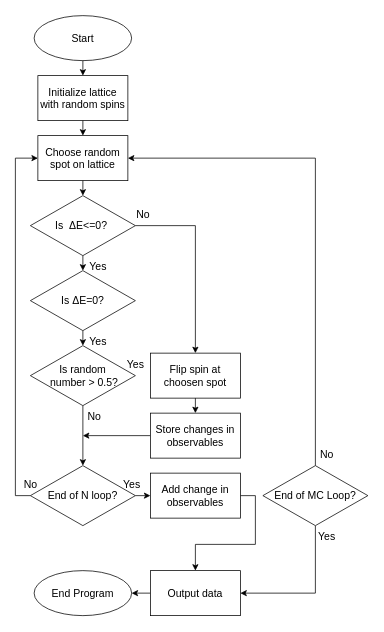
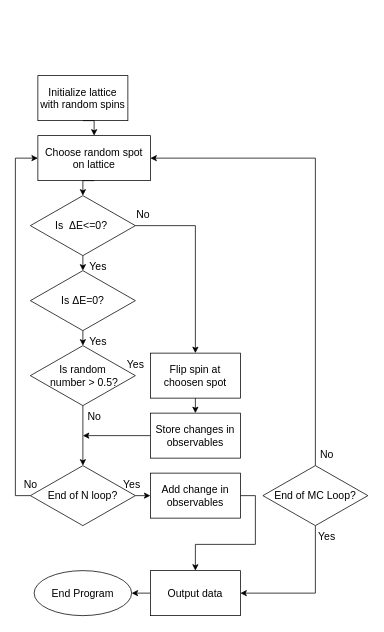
node "Start": removed
edge "Start" -> "Initialize lattice with random spins": removed
node "Choose random spot on lattice": size 90x45 -> 113x45
